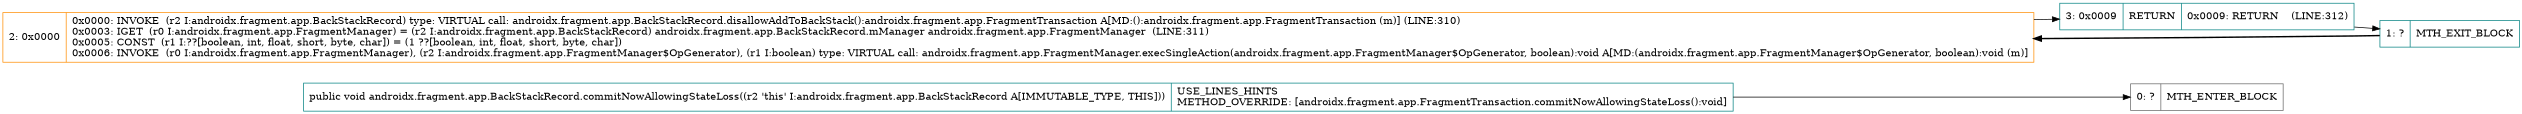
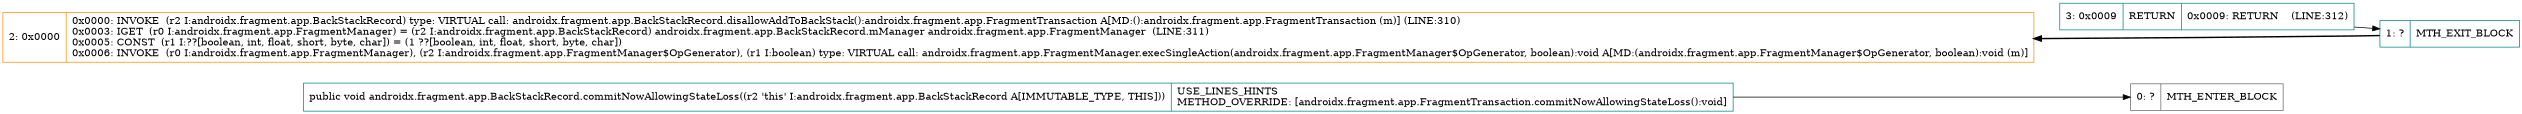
edge "2: 0x0000" -> "3: 0x0009": removed
